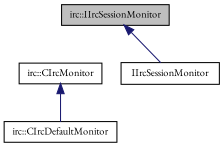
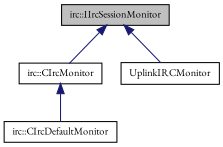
edge "irc::CIrcMonitor" -> "irc::IIrcSessionMonitor": added
node "IIrcSessionMonitor": label "IIrcSessionMonitor" -> "UplinkIRCMonitor"
